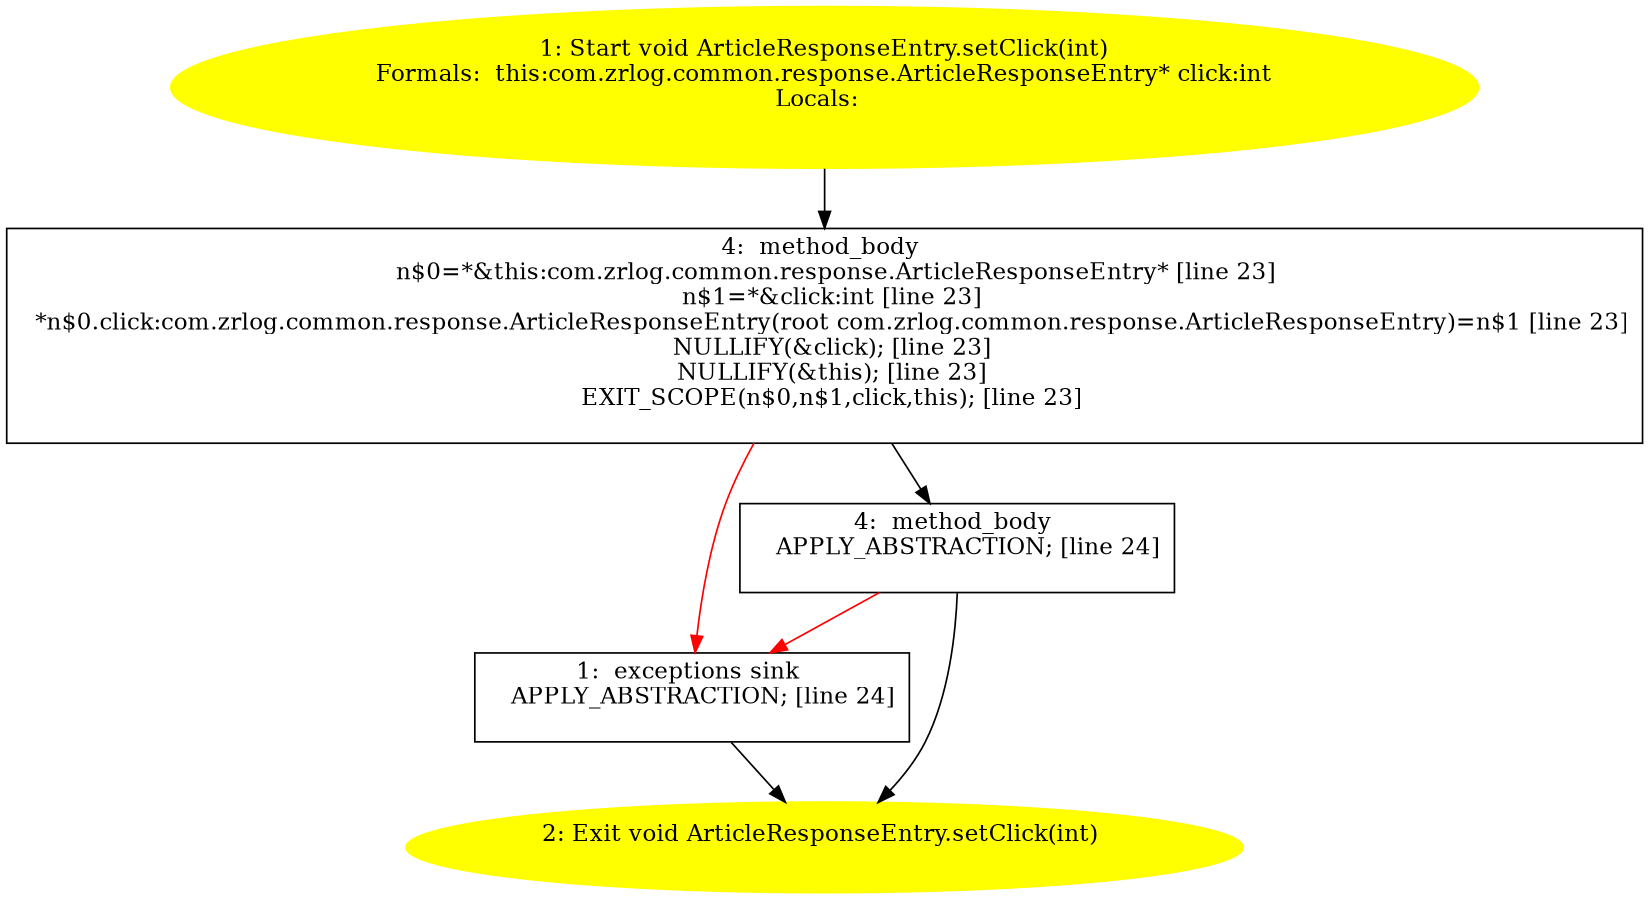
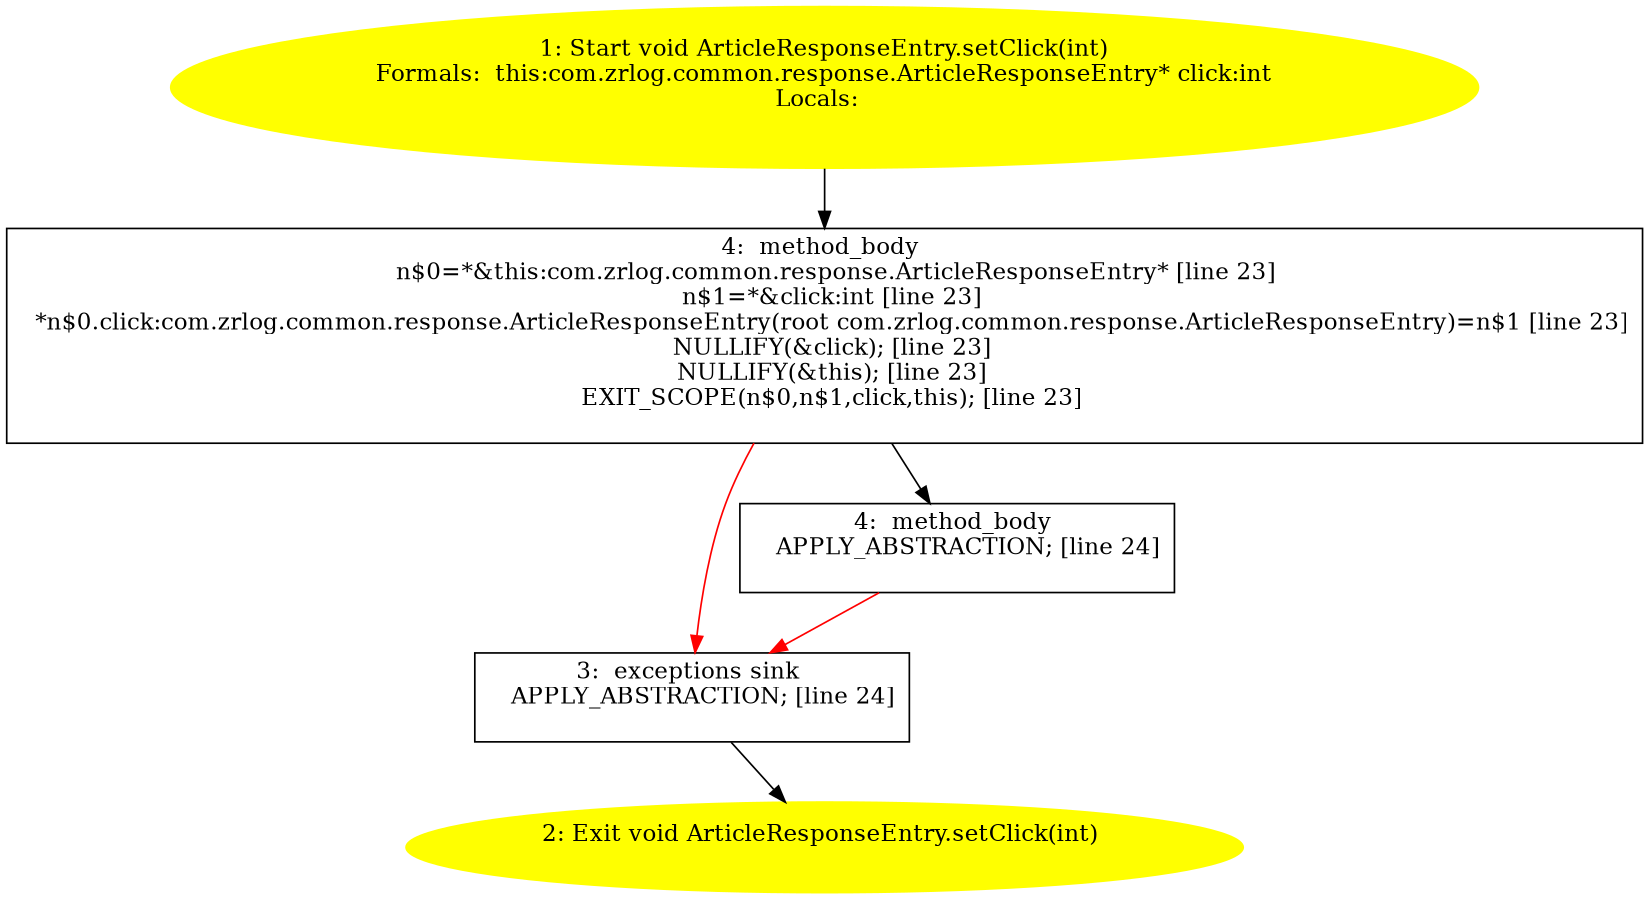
node "1:  exceptions sink APPLY_ABSTRACTION; [line 24]": label "1:  exceptions sink APPLY_ABSTRACTION; [line 24]" -> "3:  exceptions sink APPLY_ABSTRACTION; [line 24]"
edge "4:  method_body APPLY_ABSTRACTION; [line 24]" -> "2: Exit void ArticleResponseEntry.setClick(int)": removed
